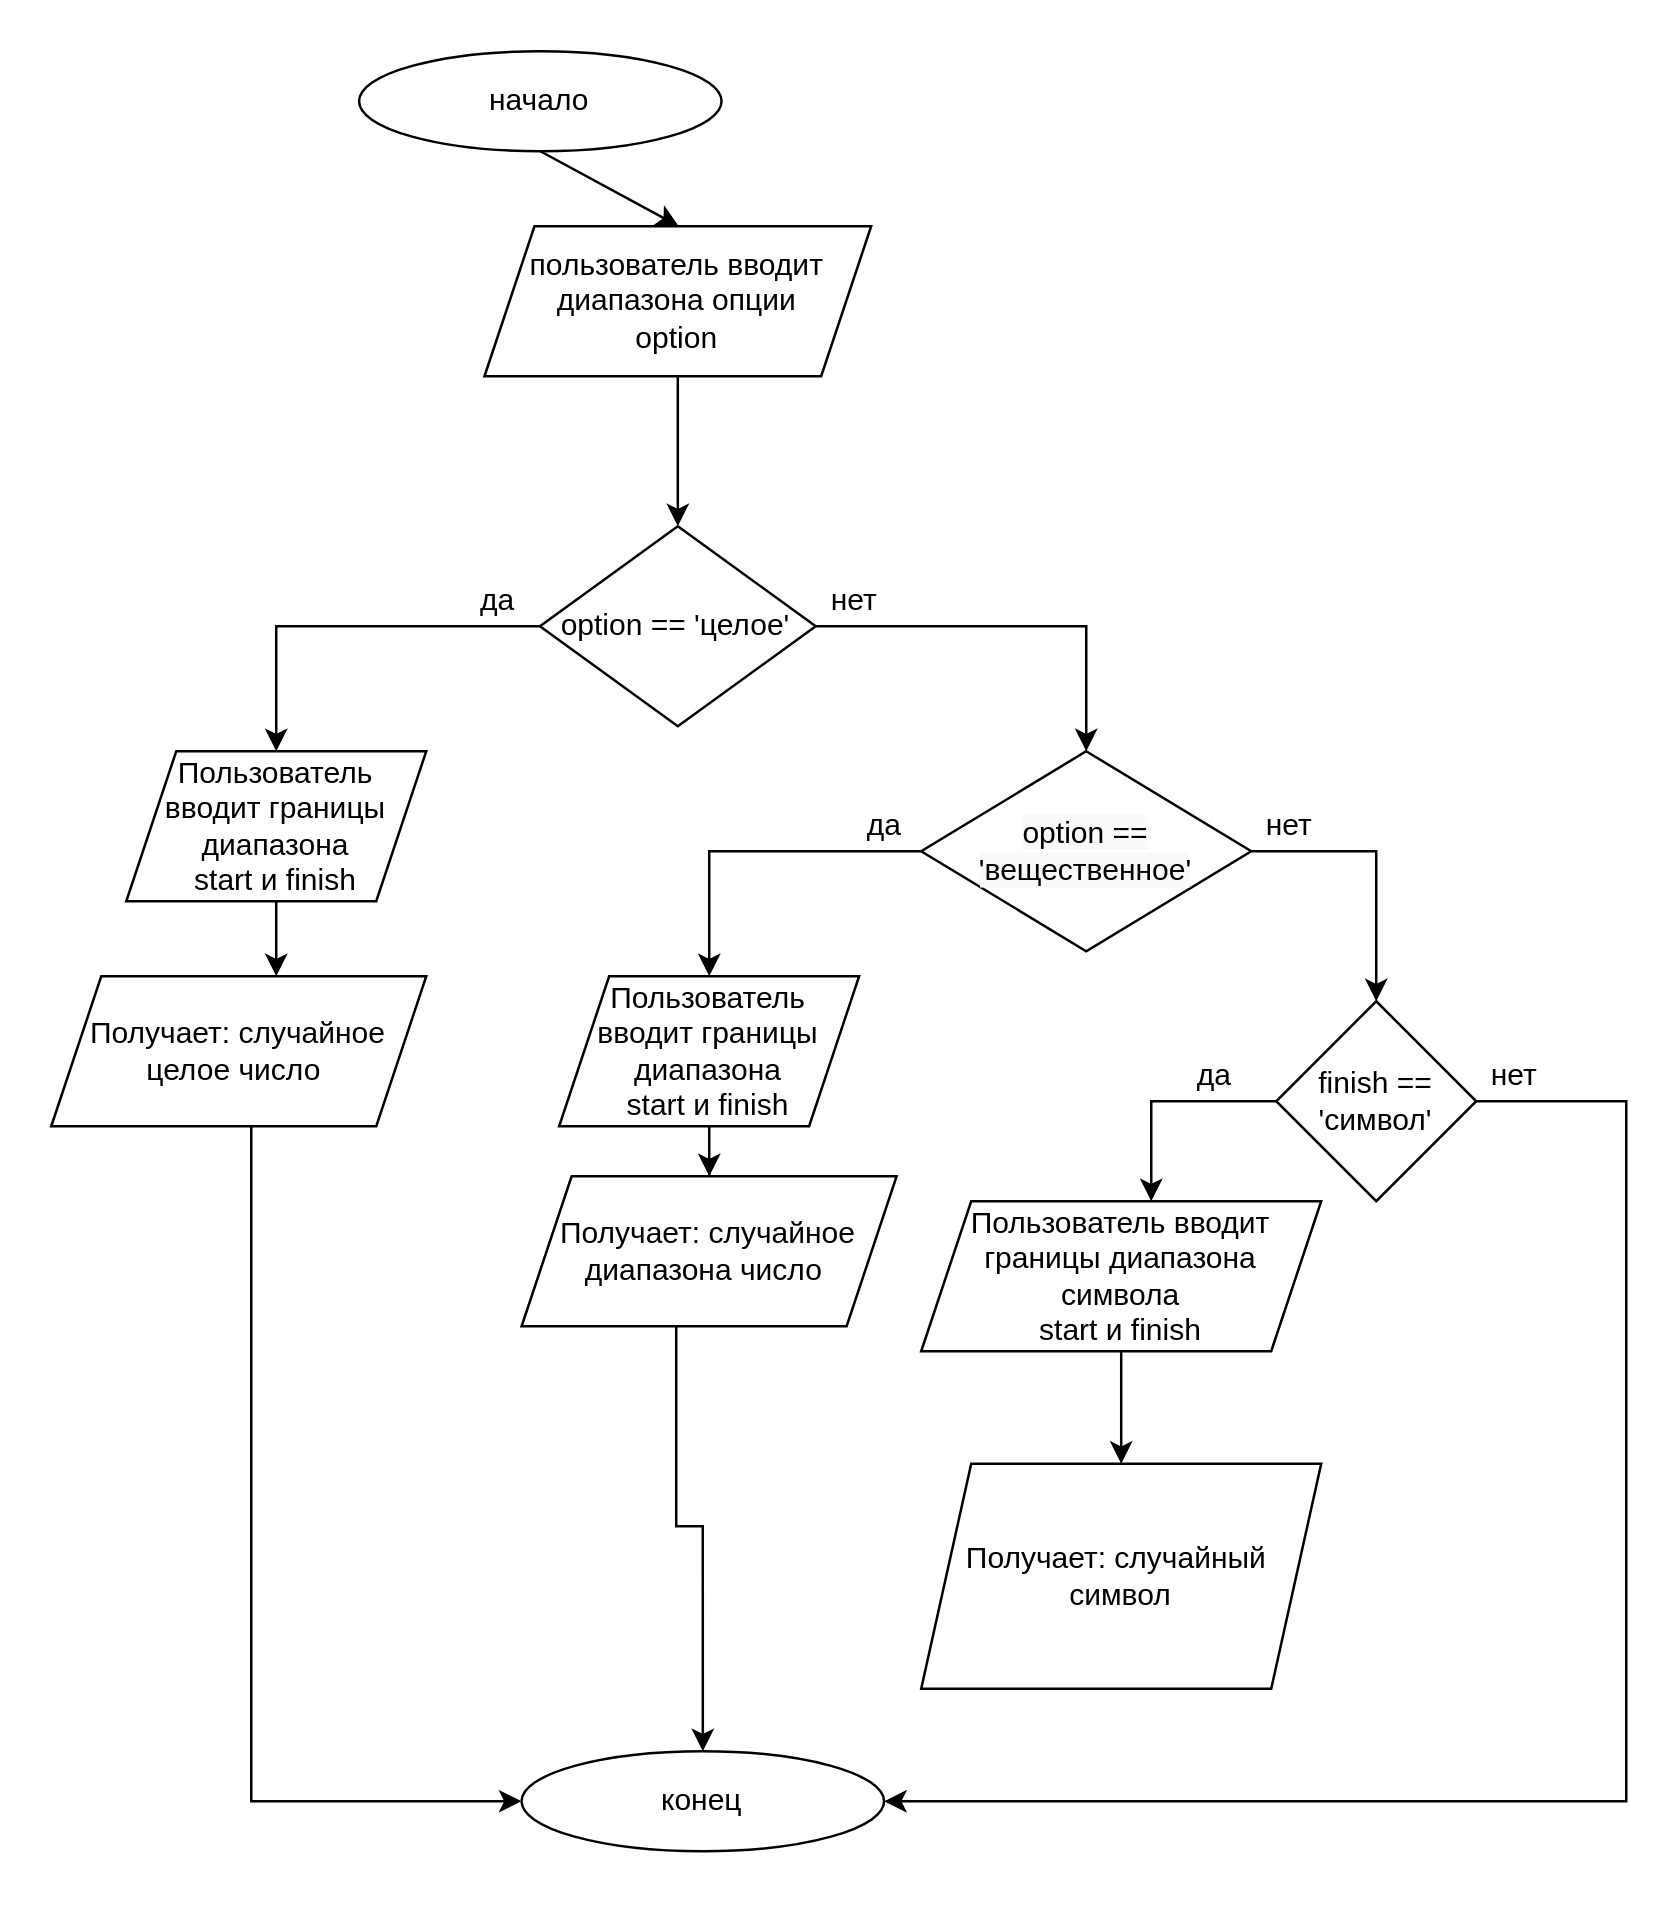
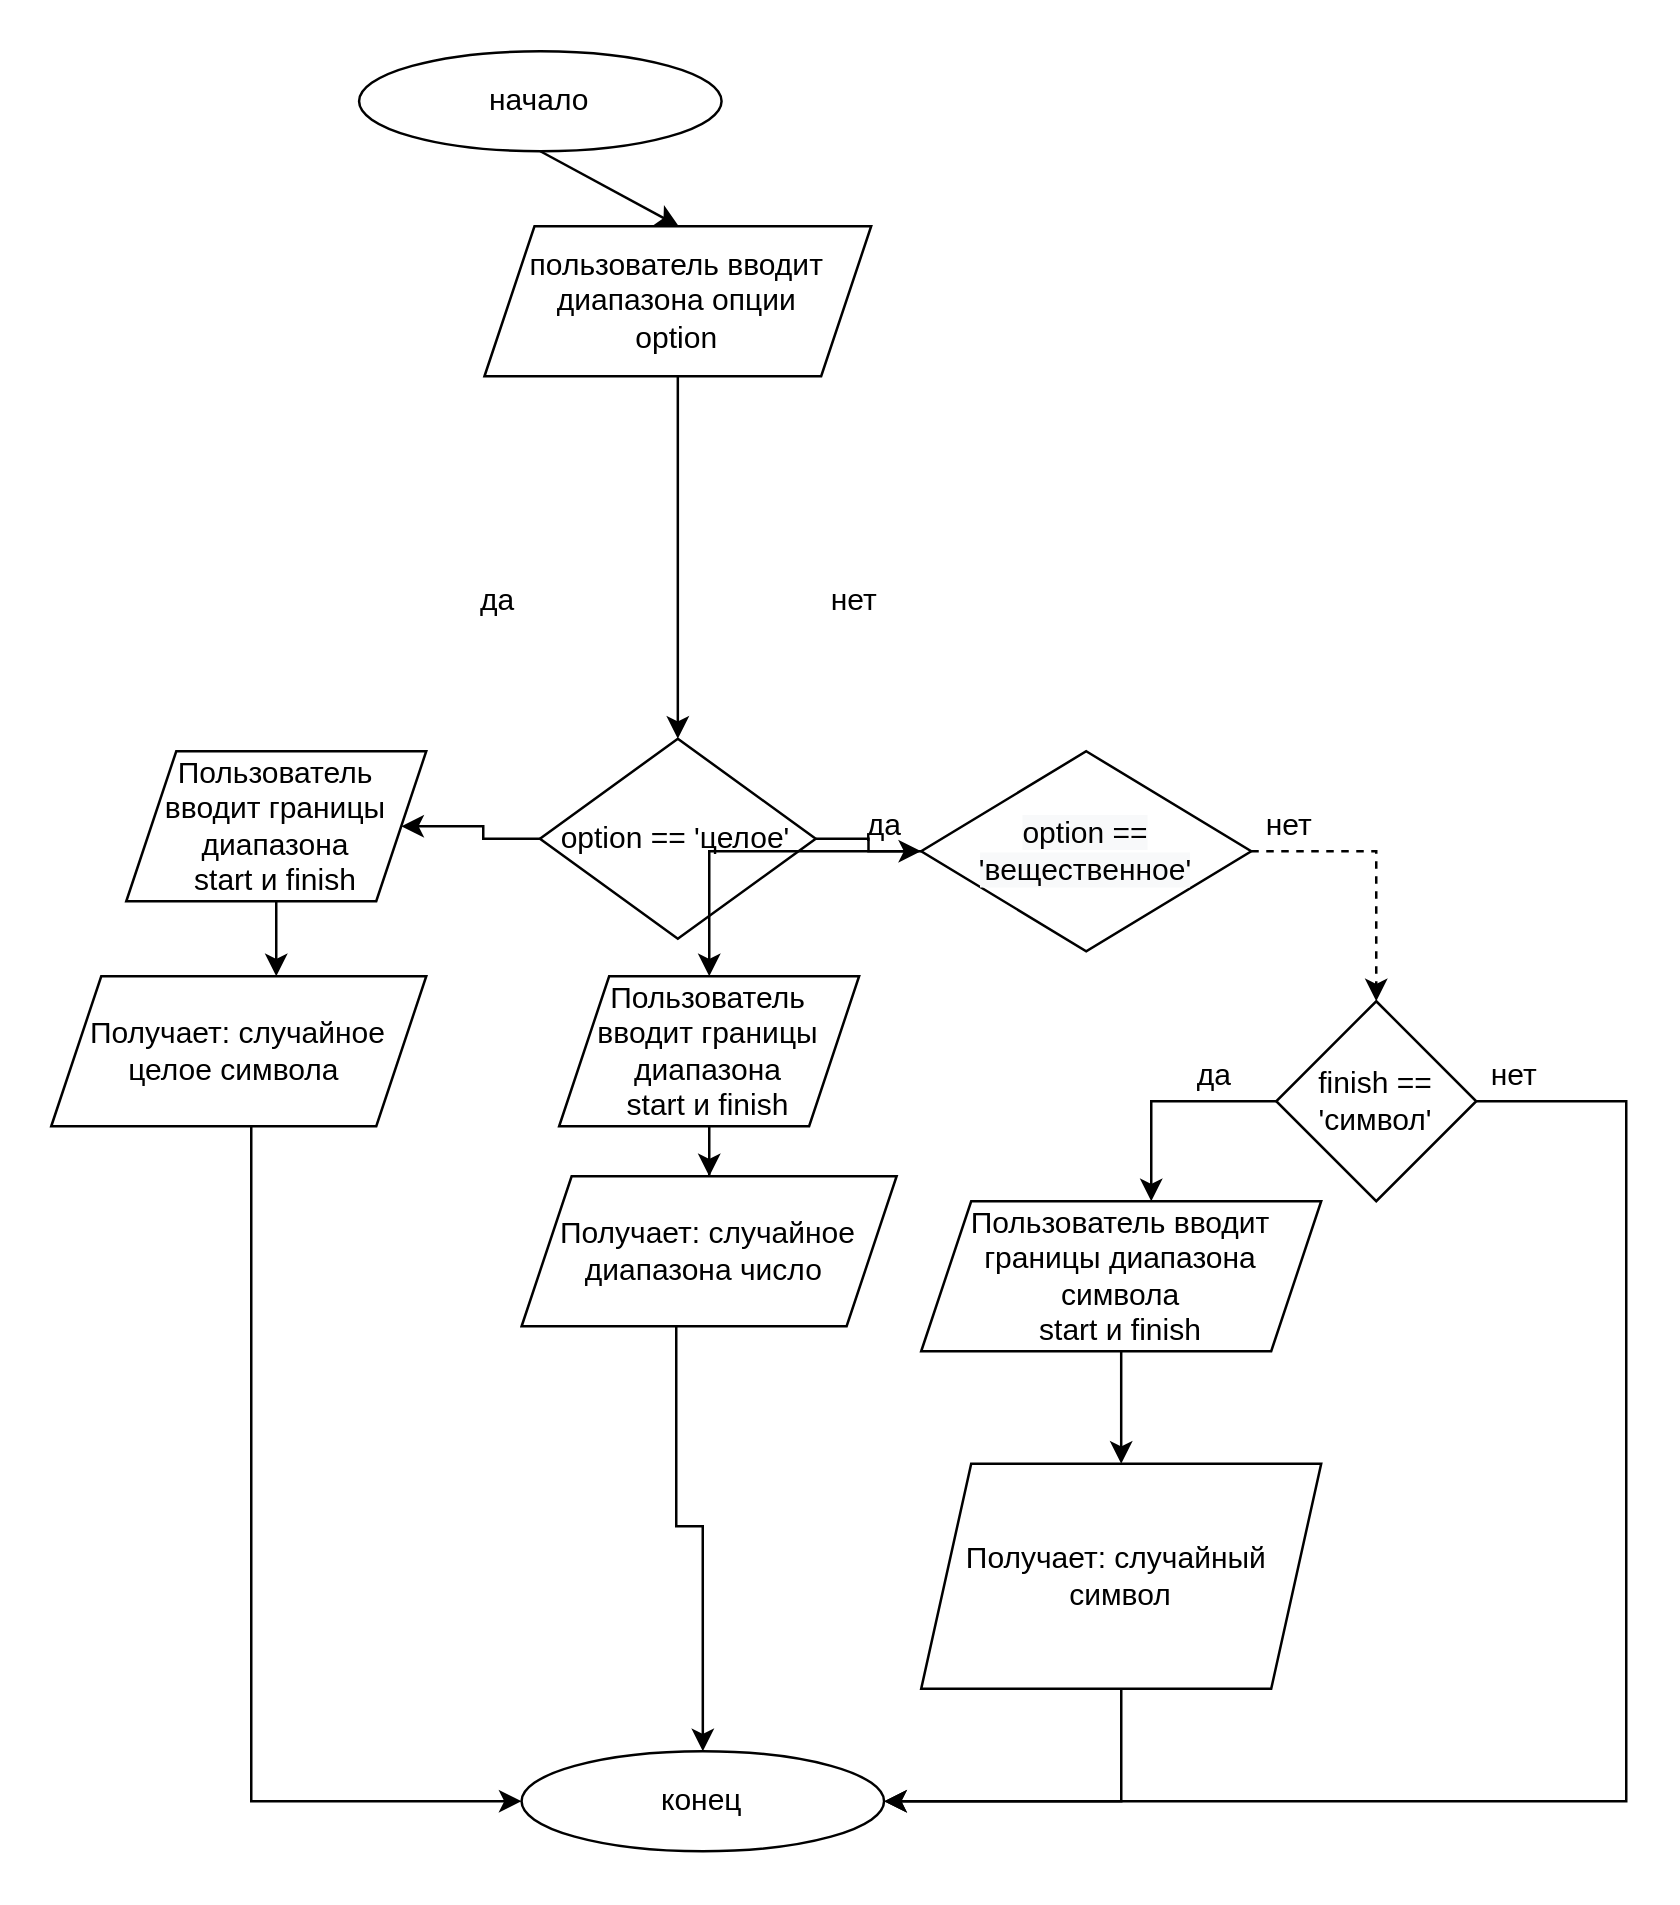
node "option == 'целое'": moved (678, 626) -> (678, 839)
edge "option == 'вещественное'" -> "finish == 'символ'": style solid -> dashed
node "Получает: случайное целое число": label "Получает: случайное целое число" -> "Получает: случайное целое символа"
edge "Получает: случайный символ" -> "конец": added
